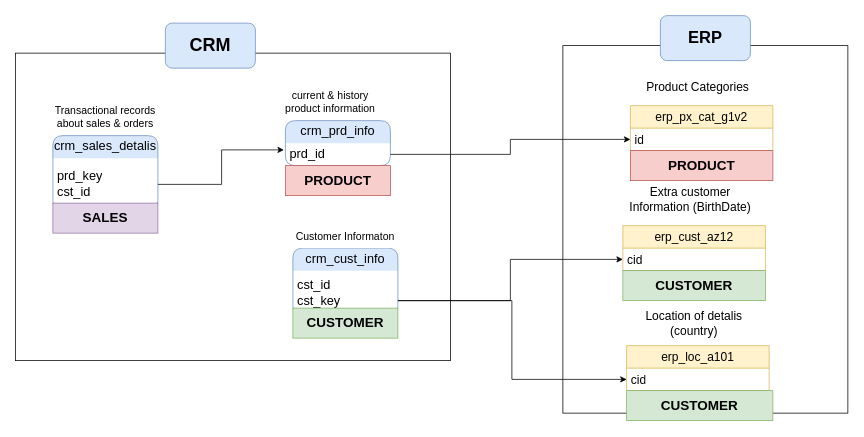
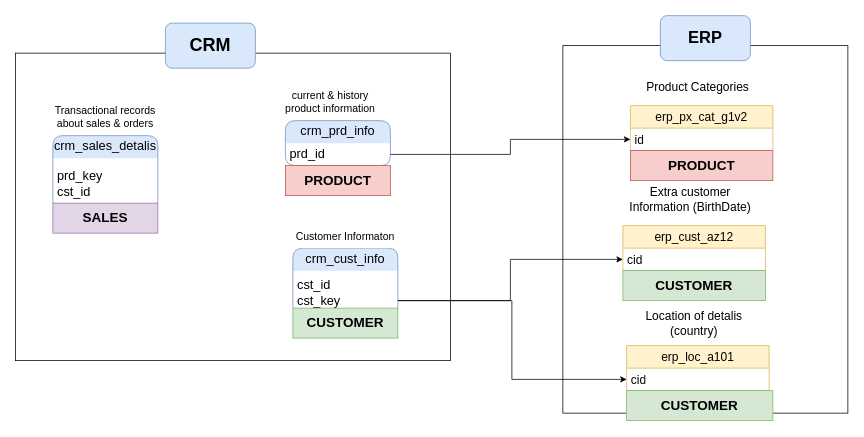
edge "prd_key cst_id" -> "prd_id": removed
